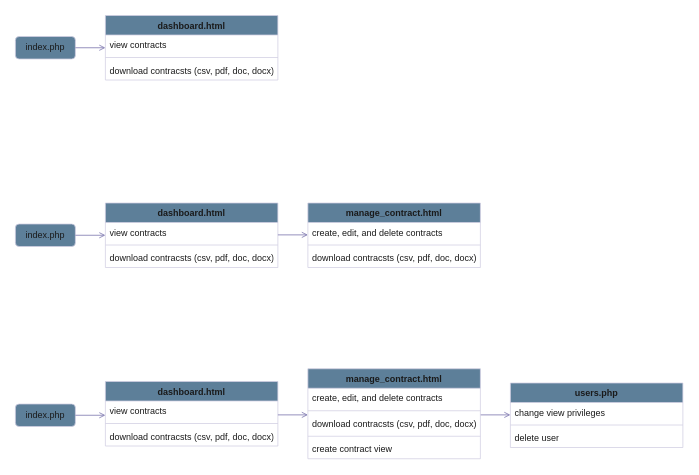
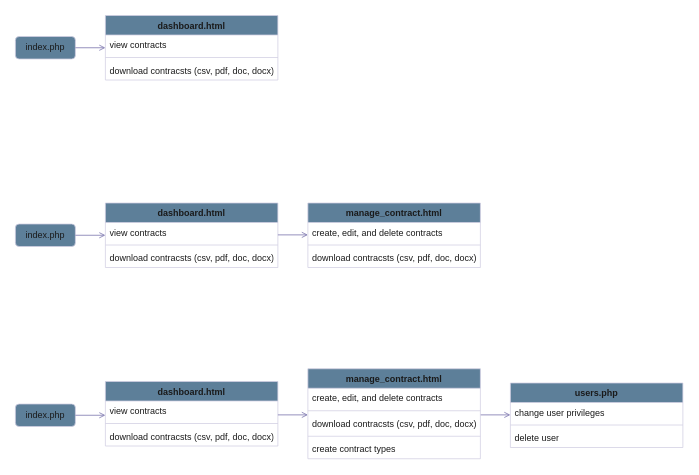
node "change view privileges": label "change view privileges" -> "change user privileges"
node "create contract view": label "create contract view" -> "create contract types"
